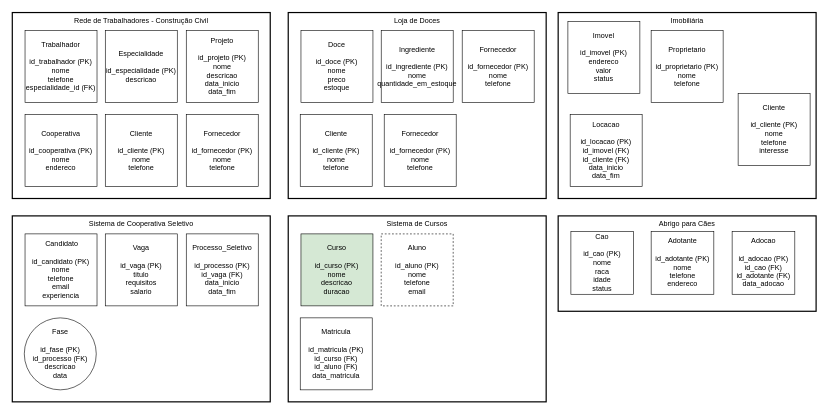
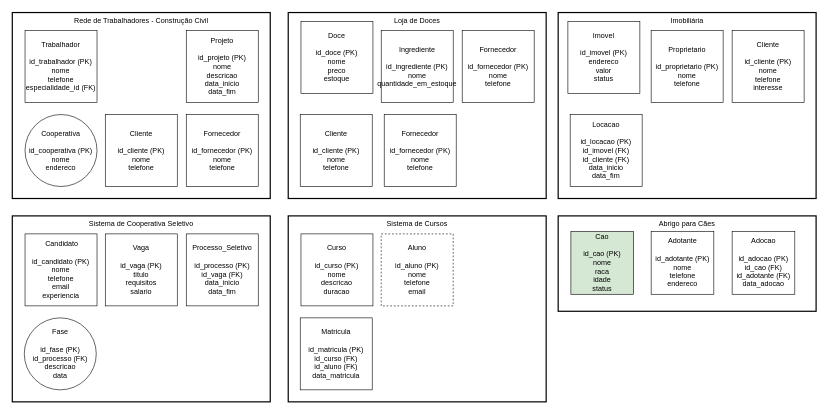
node "Especialidade id_especialidade (PK) descricao": removed
node "Doce id_doce (PK) nome preco estoque": moved (337, 66) -> (337, 57)
node "Cliente id_cliente (PK) nome telefone interesse": moved (774, 129) -> (768, 66)
node "Cooperativa id_cooperativa (PK) nome endereco": shape rectangle -> ellipse
node "Cao id_cao (PK) nome raca idade status": fillcolor #ffffff -> #d5e8d4
node "Curso id_curso (PK) nome descricao duracao": fillcolor #d5e8d4 -> #ffffff
